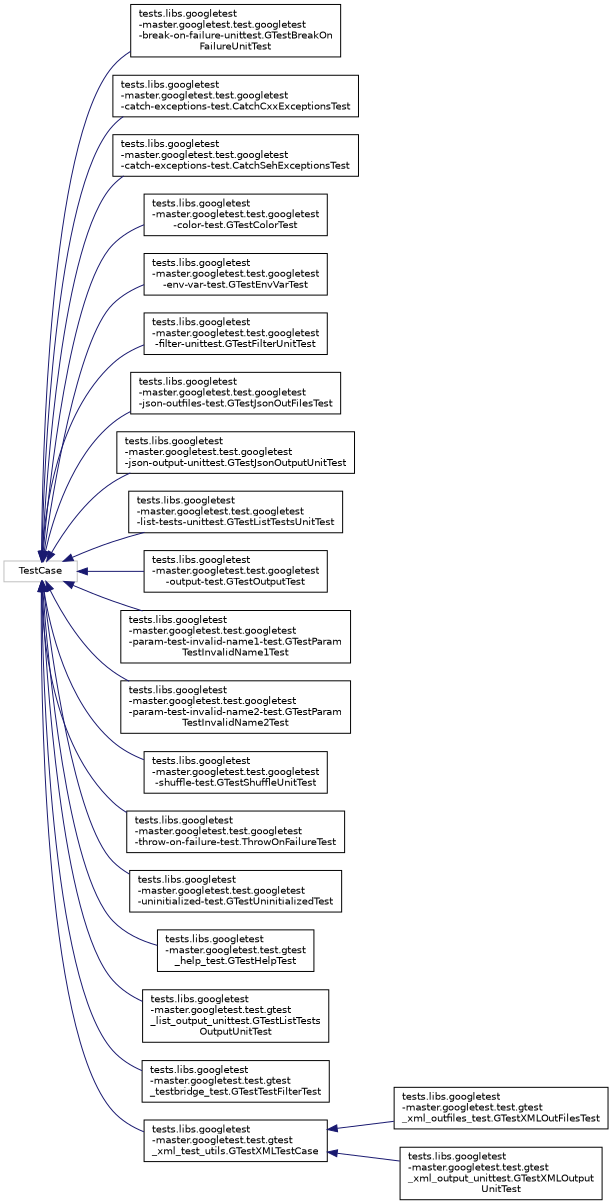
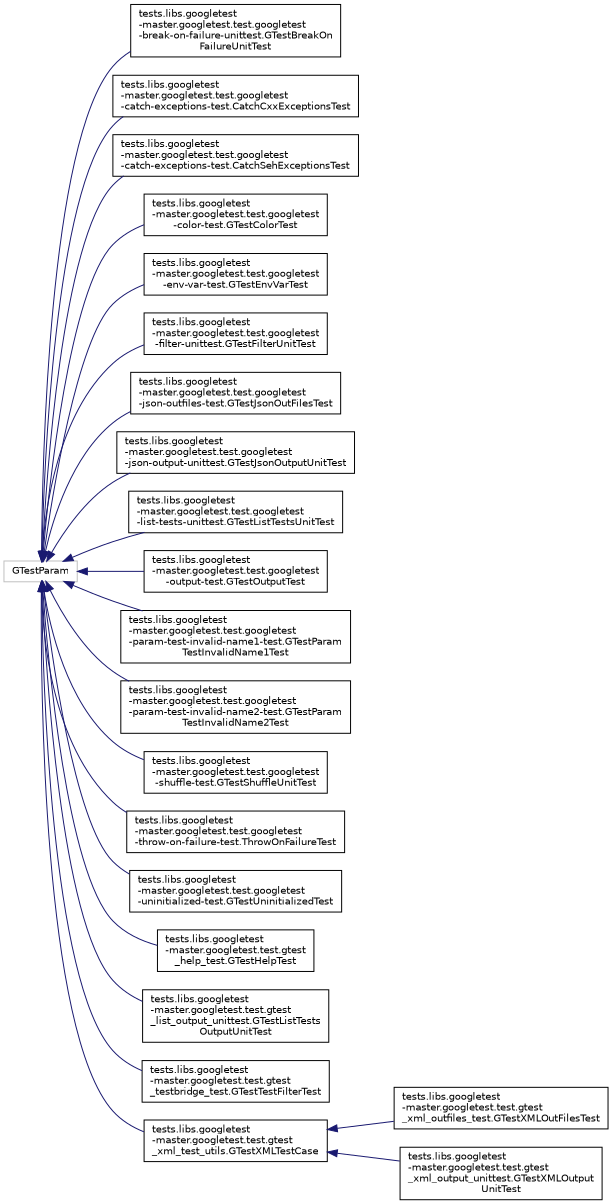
node "TestCase": label "TestCase" -> "GTestParam"
